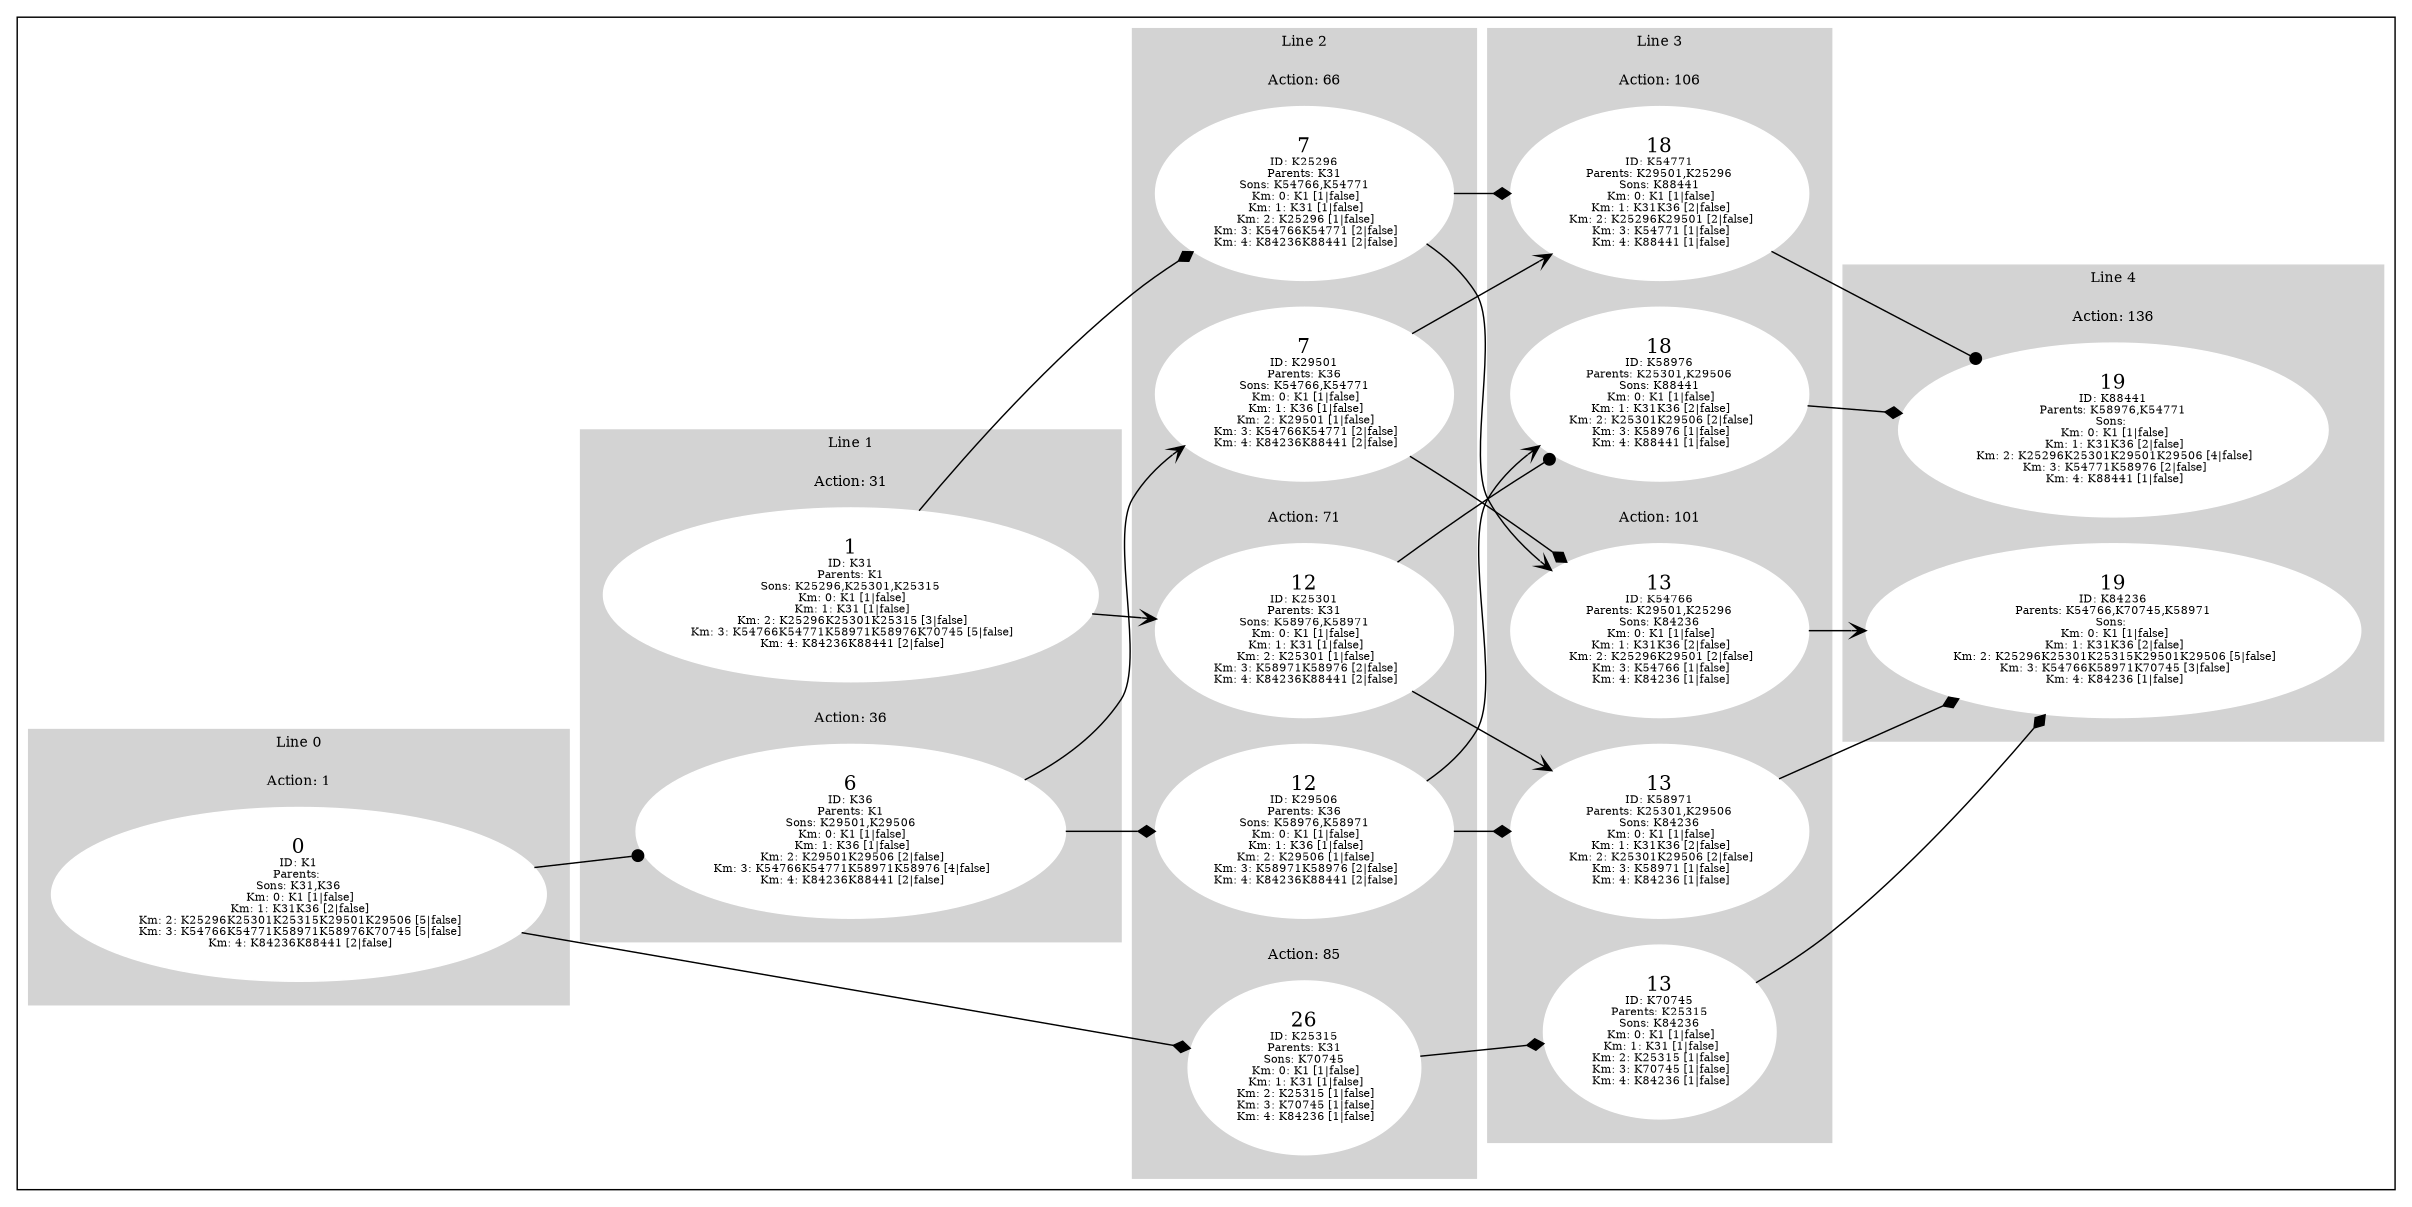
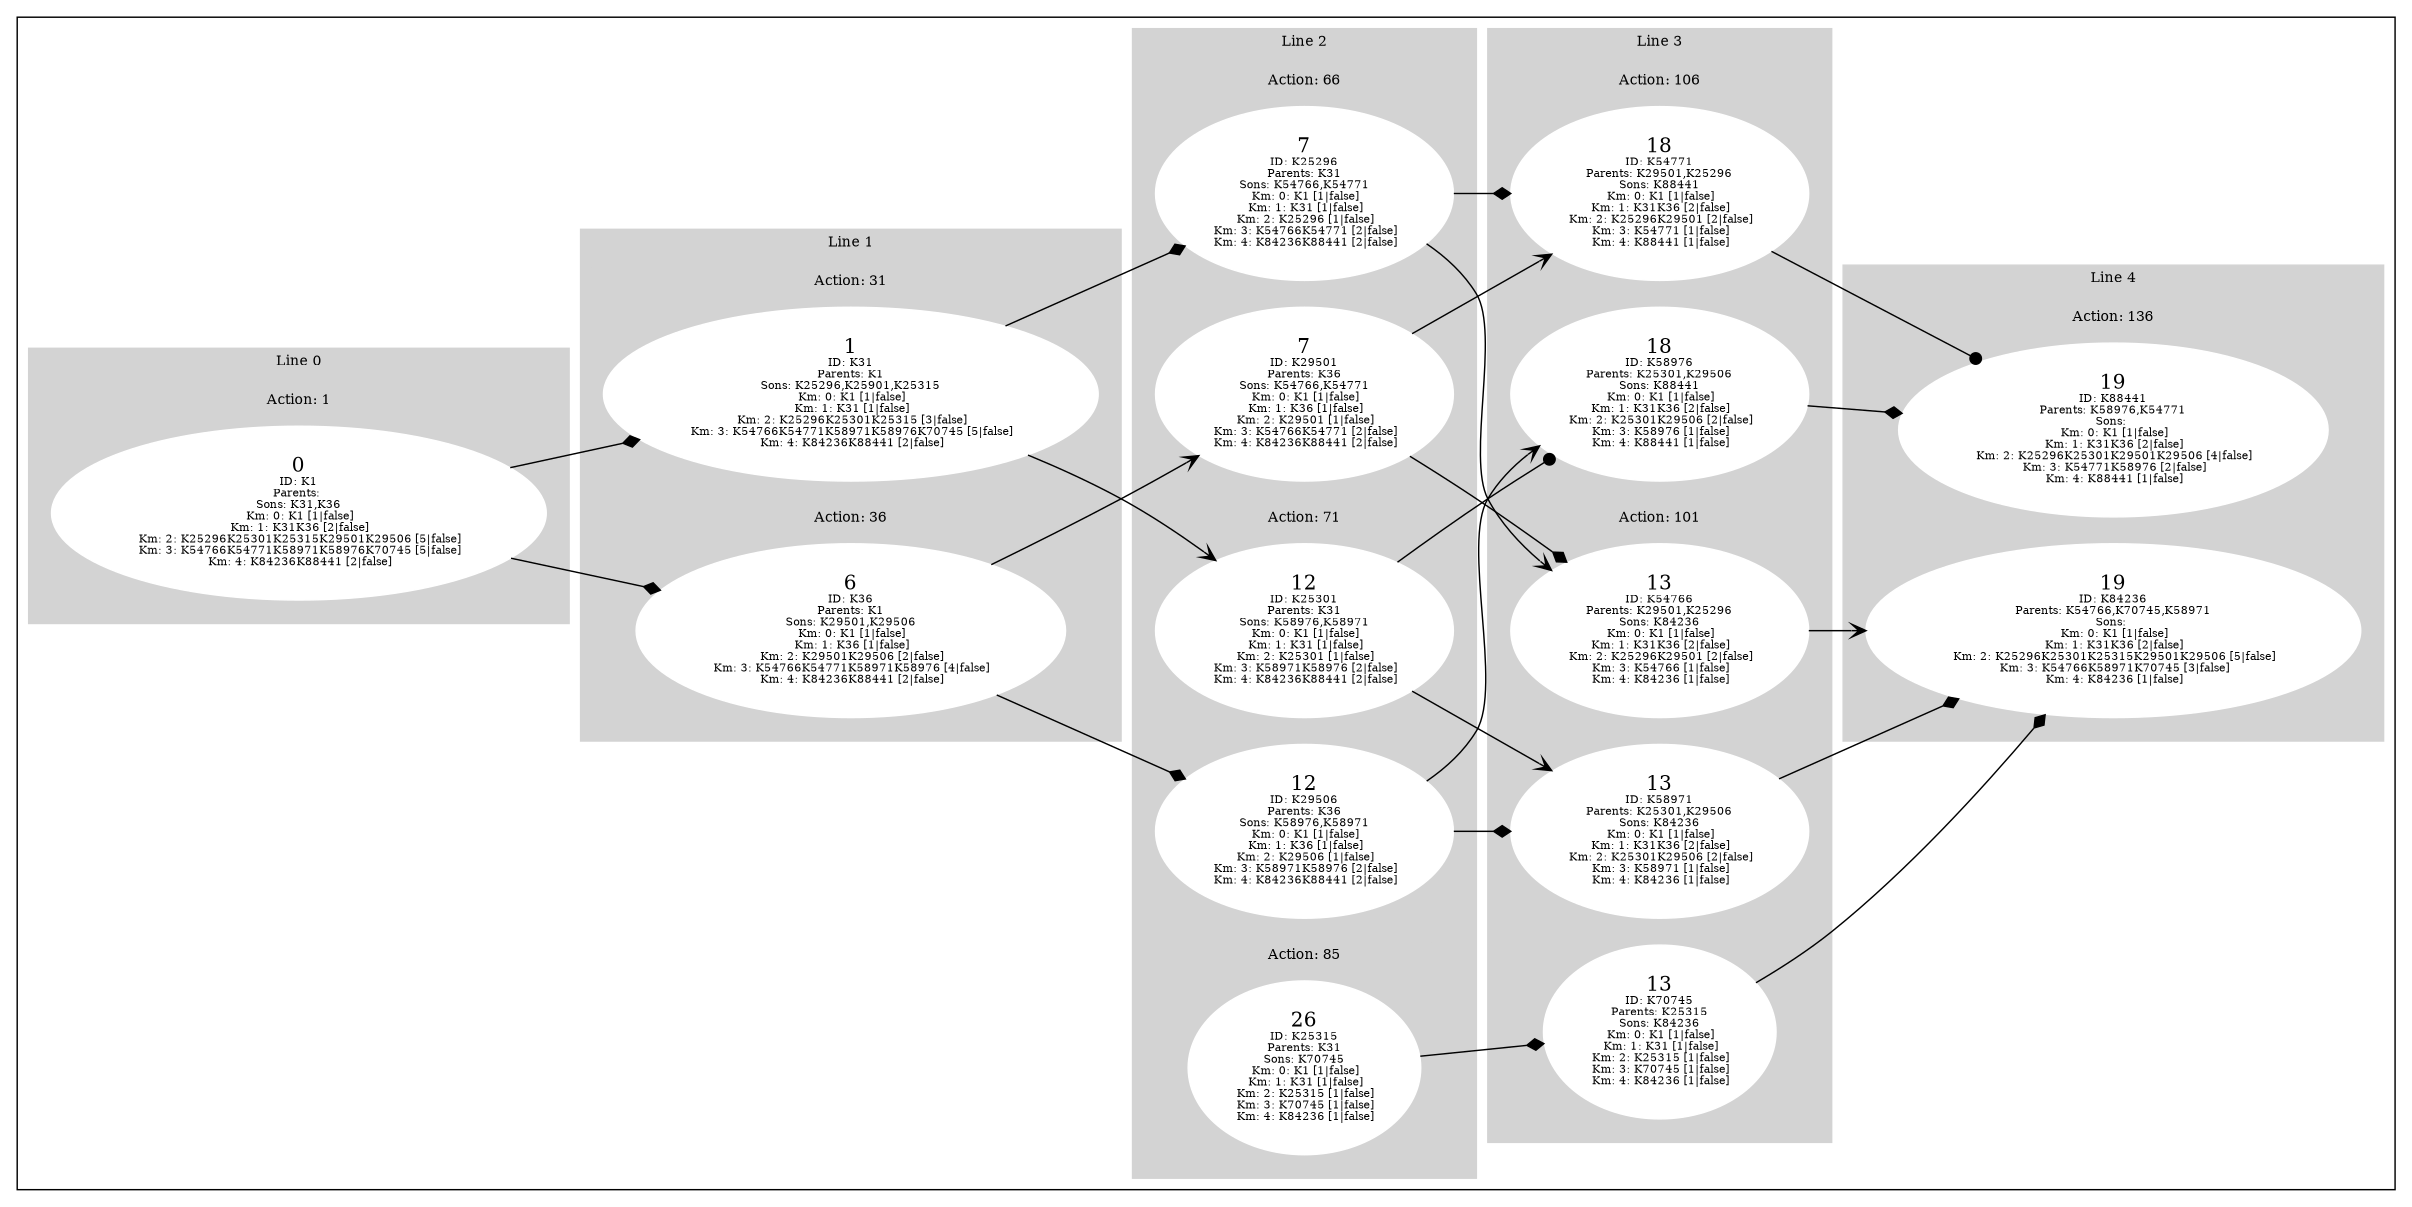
node "1": text "Sons: K25296,K25301,K25315" -> "Sons: K25296,K25901,K25315"
edge "0" -> "6": arrowhead dot -> diamond
edge "0" -> "26": now "0" -> "1"
